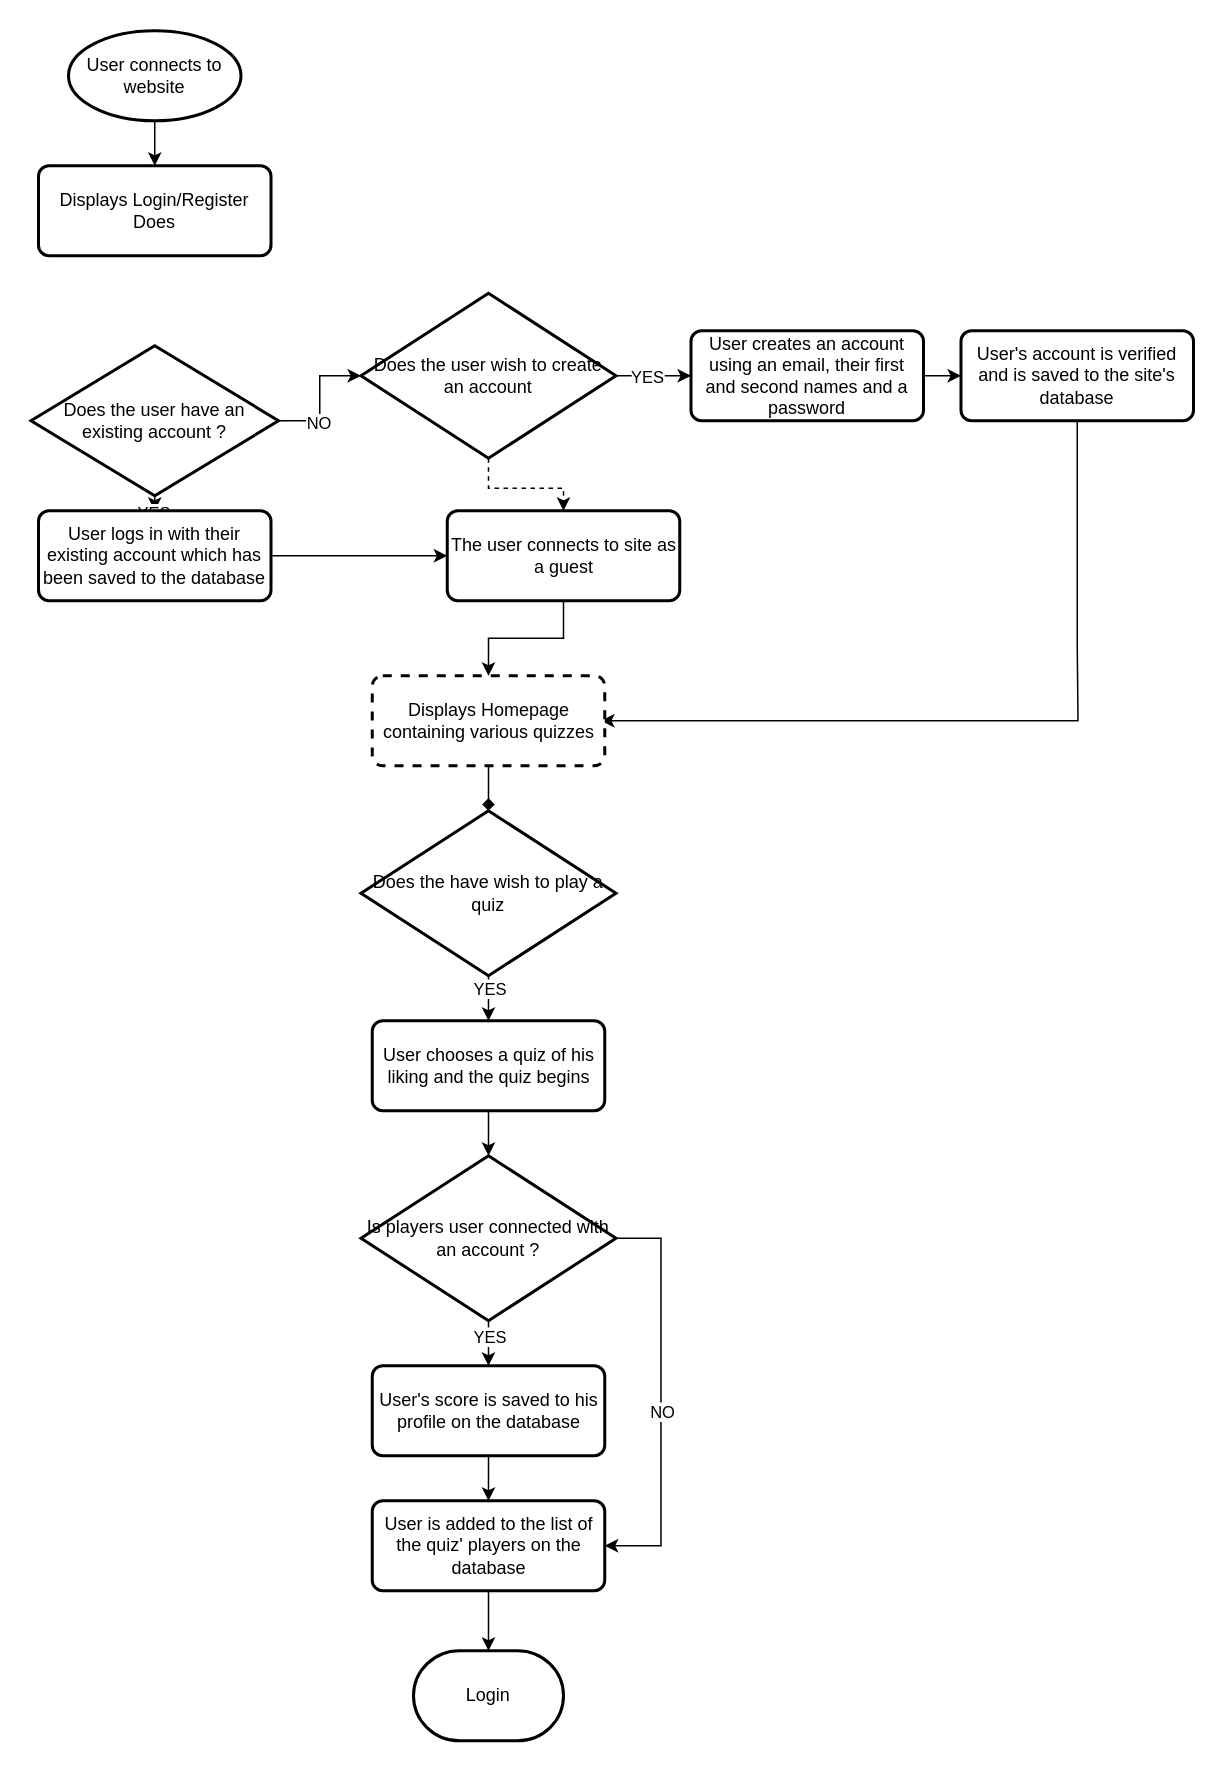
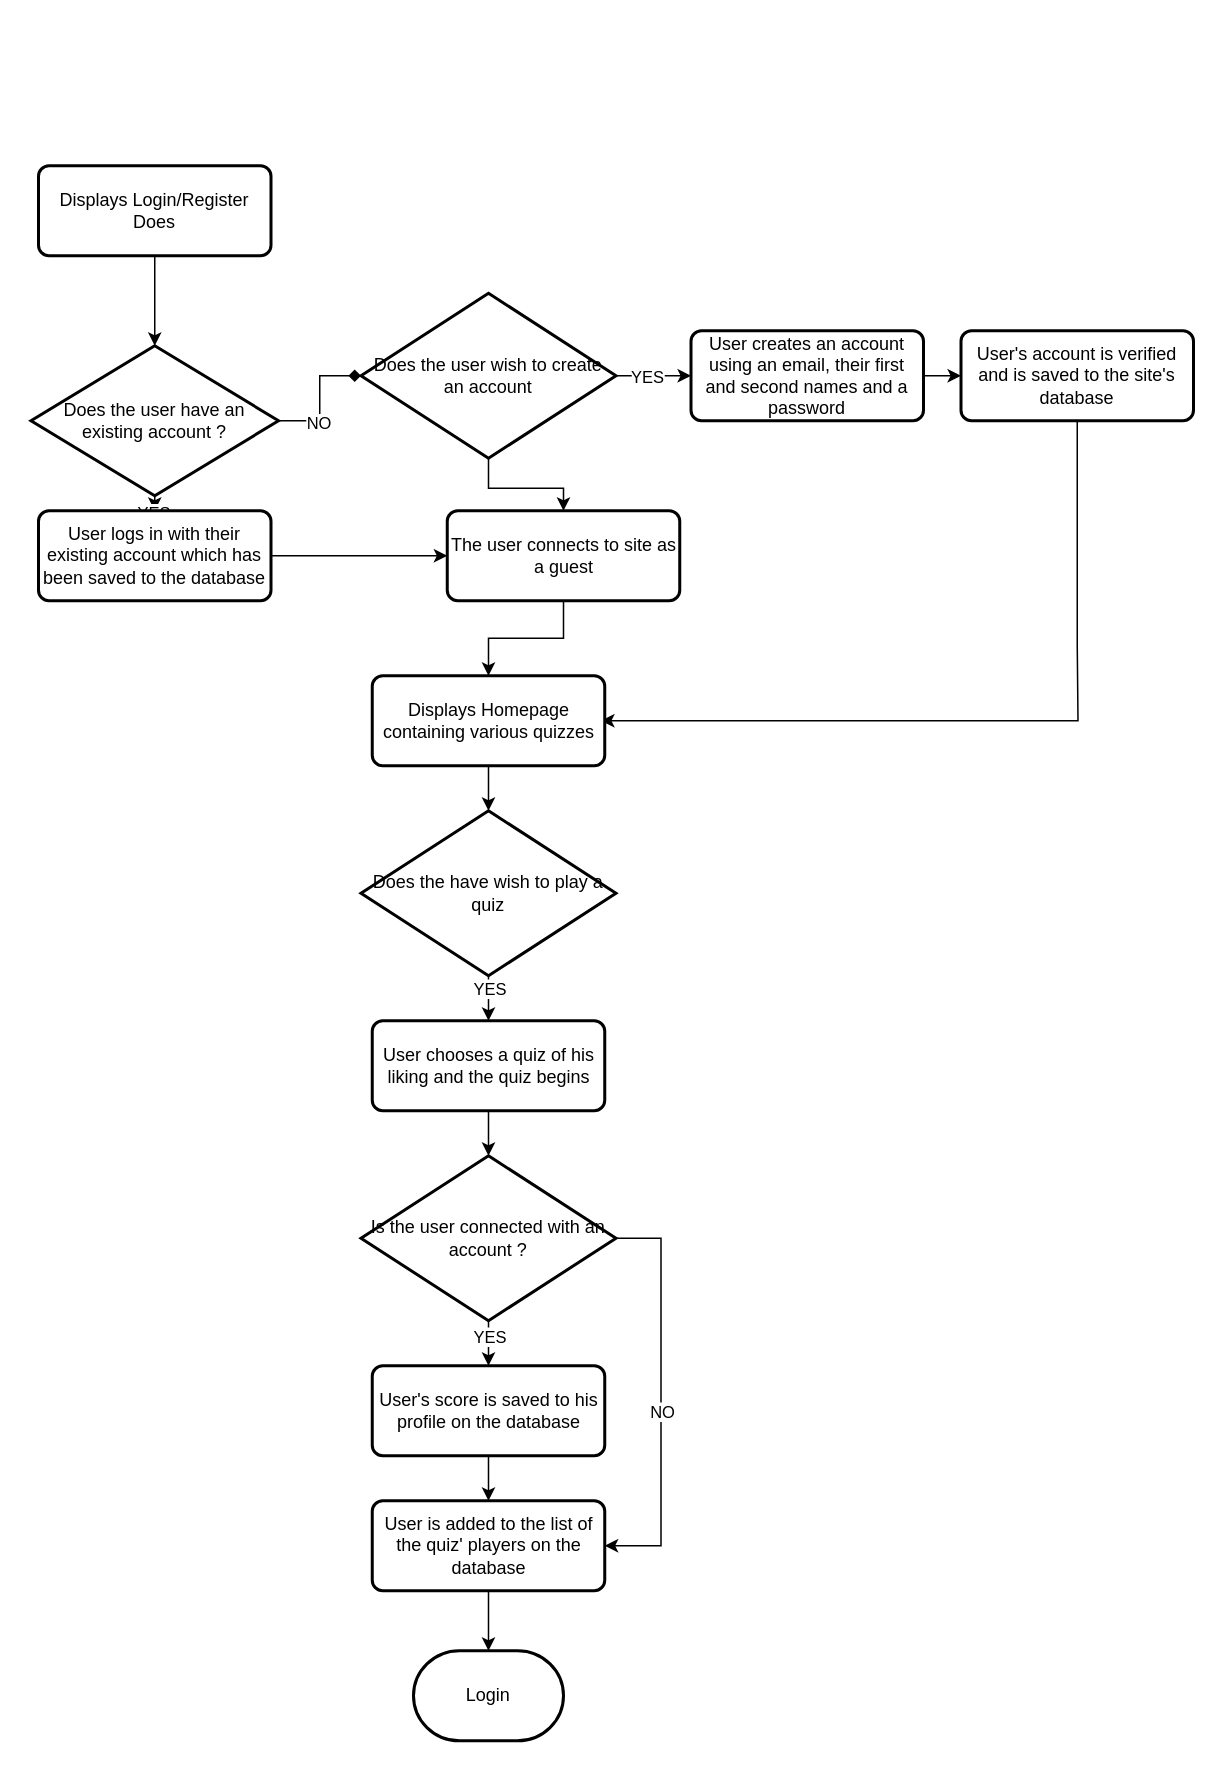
node "User connects to website": removed
edge "User connects to website" -> "Displays Login/Register Does": removed
edge "Displays Login/Register Does" -> "Does the user have an existing account ?": added
edge "Does the user have an existing account ?" -> "Does the user wish to create an account": arrowhead classic -> diamond
edge "Does the user wish to create an account" -> "The user connects to site as a guest": style dashed -> solid
node "Displays Homepage containing various quizzes": style dashed -> solid
edge "Displays Homepage containing various quizzes" -> "Does the have wish to play a quiz": arrowhead diamond -> classic
node "Is players user connected with an account ?": label "Is players user connected with an account ?" -> "Is the user connected with an account ?"
